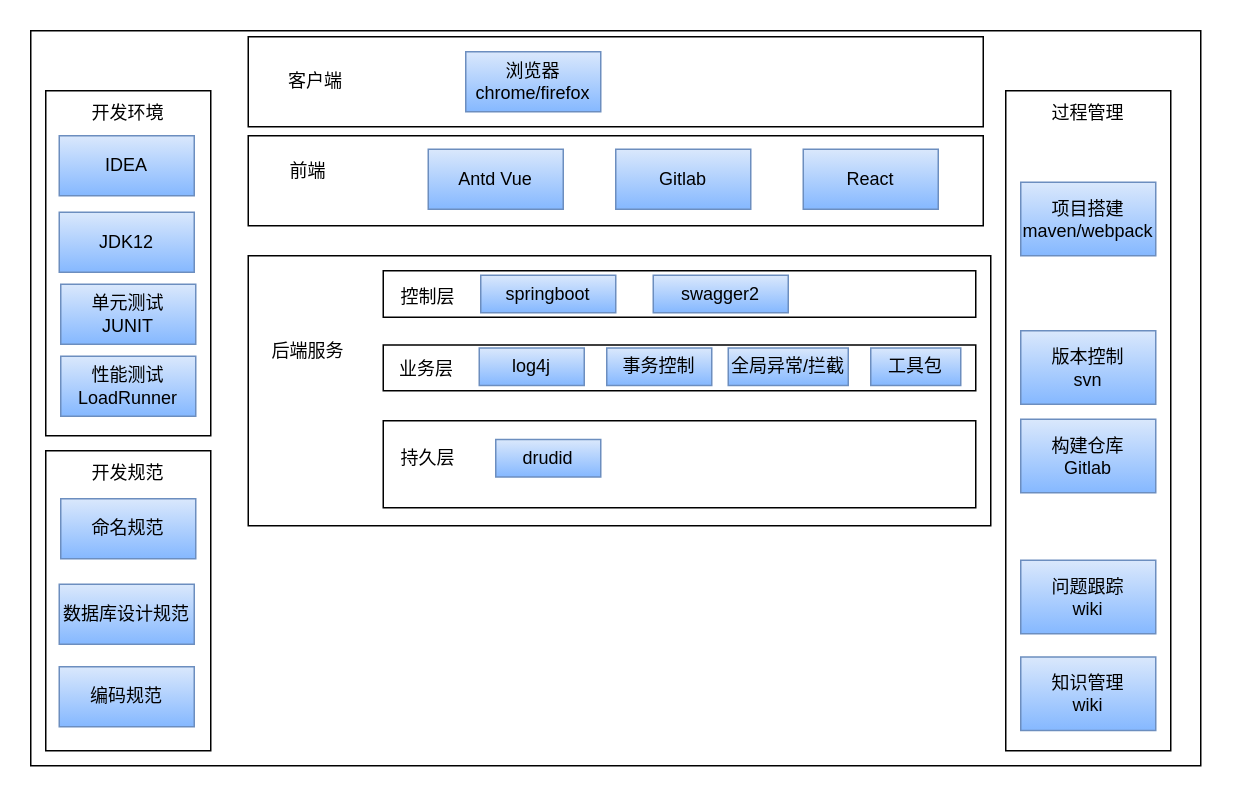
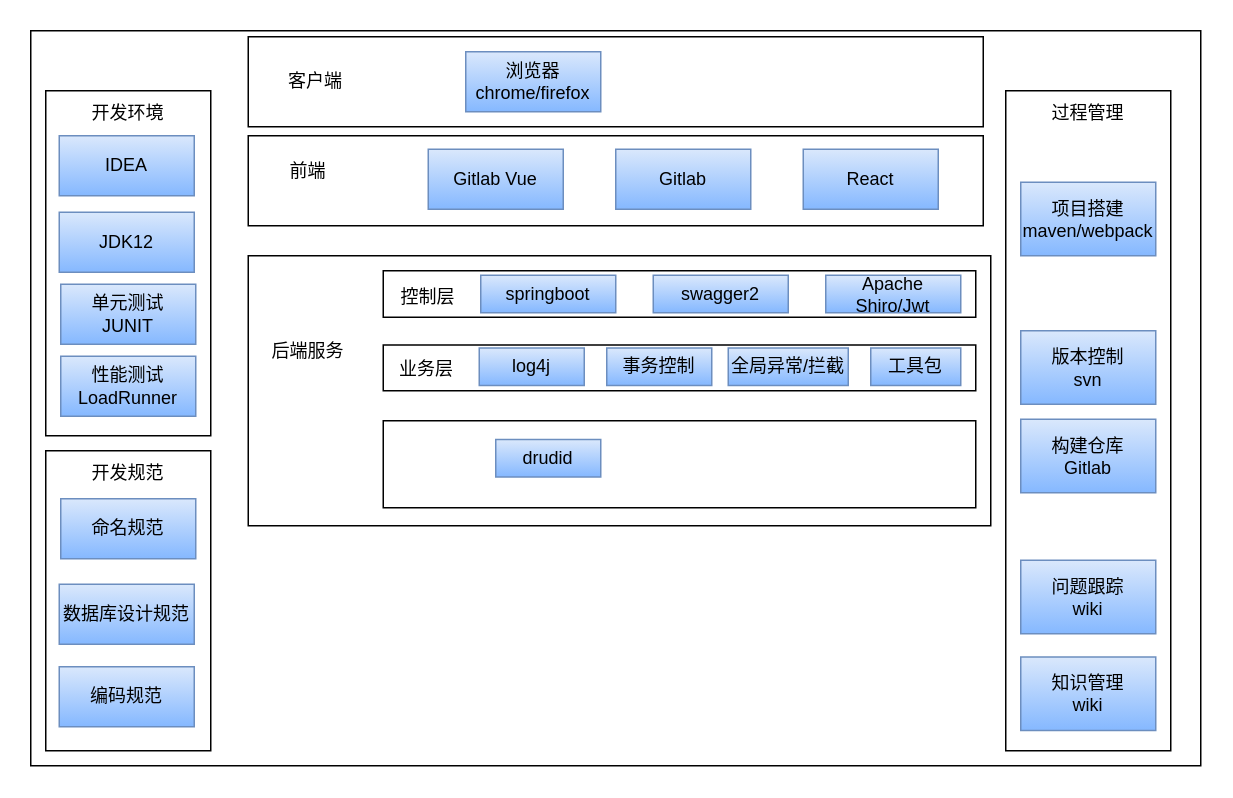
node "Antd Vue": label "Antd Vue" -> "Gitlab Vue"
node "Apache Shiro/Jwt": added
node "持久层": removed
